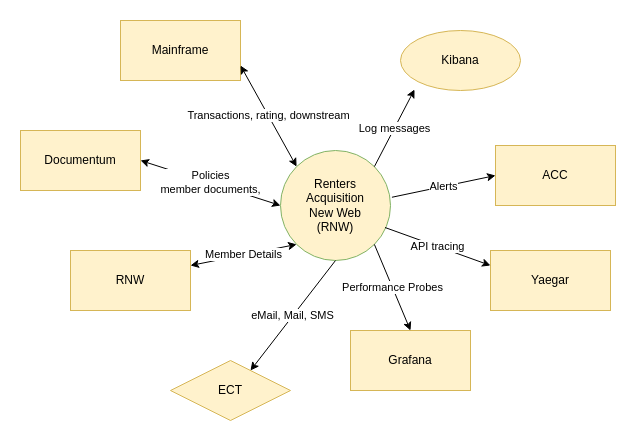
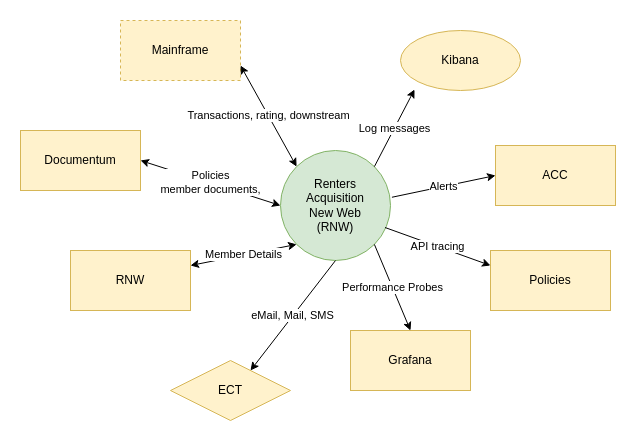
node "Mainframe": style solid -> dashed
node "Renters Acquisition New Web (RNW)": fillcolor #fff2cc -> #d5e8d4
node "Yaegar": label "Yaegar" -> "Policies"
